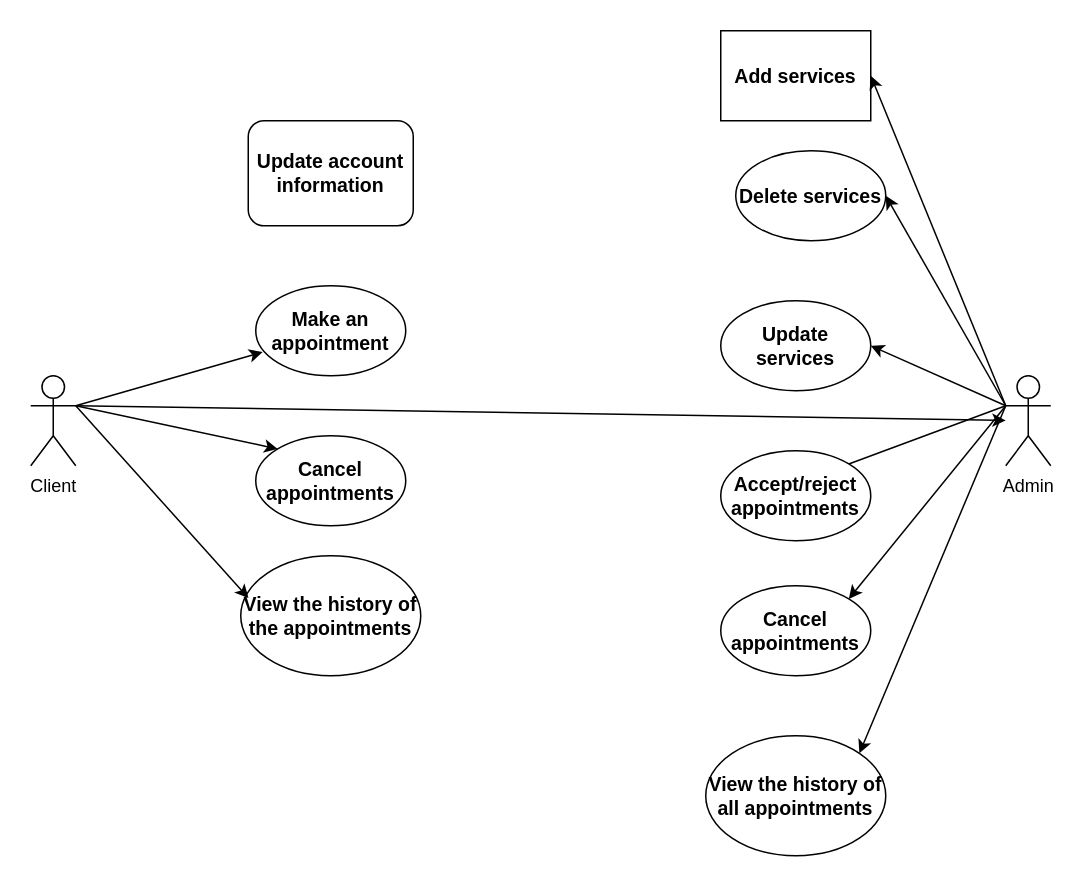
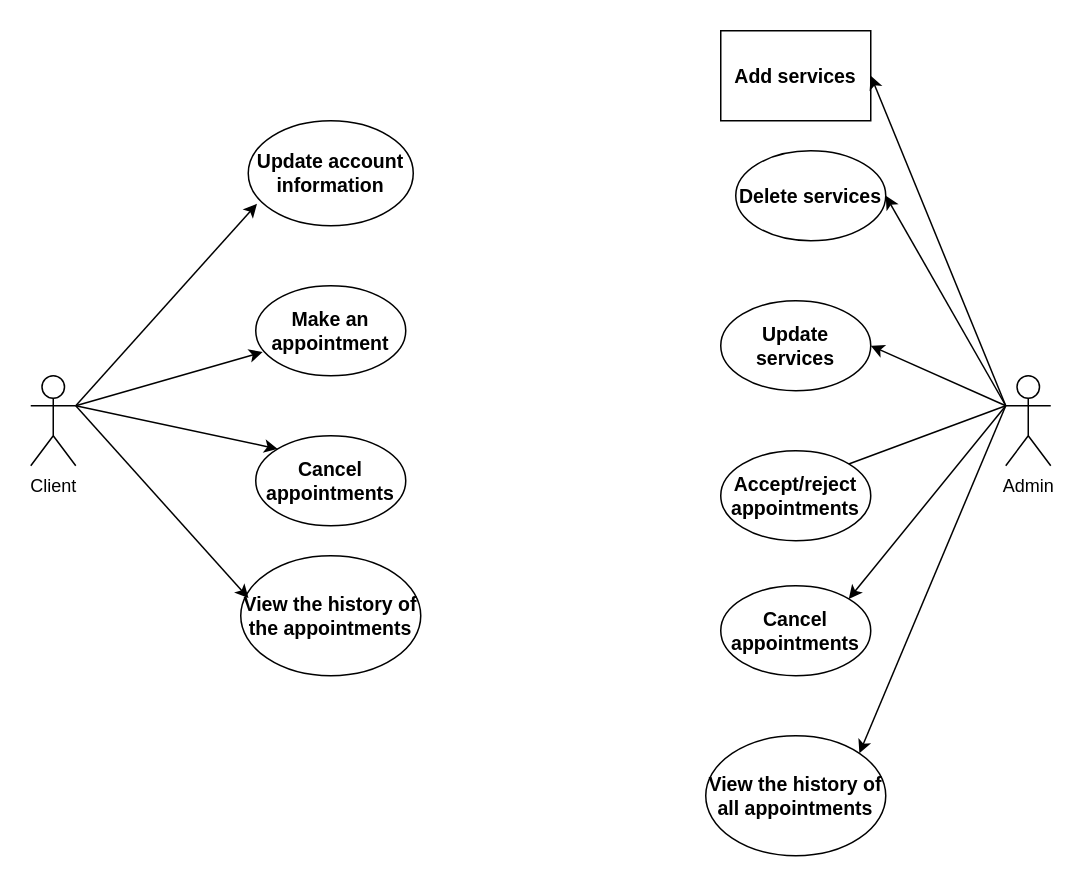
node "Update account information": shape rounded rectangle -> ellipse
edge "Client" -> "Admin": now "Client" -> "Update account information"
